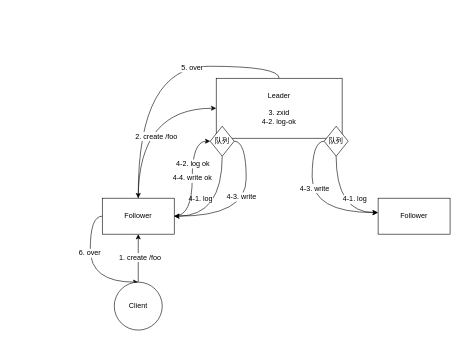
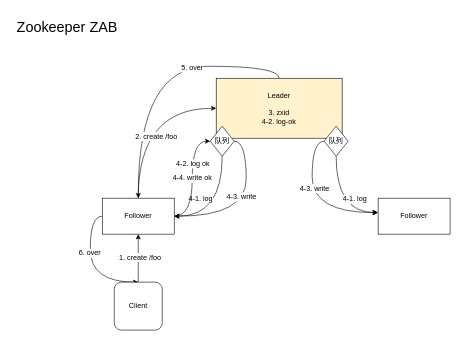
node "Zookeeper ZAB": added
node "Leader 3. zxid 4-2. log-ok": fillcolor #ffffff -> #fff2cc
node "Client": shape ellipse -> rounded rectangle
